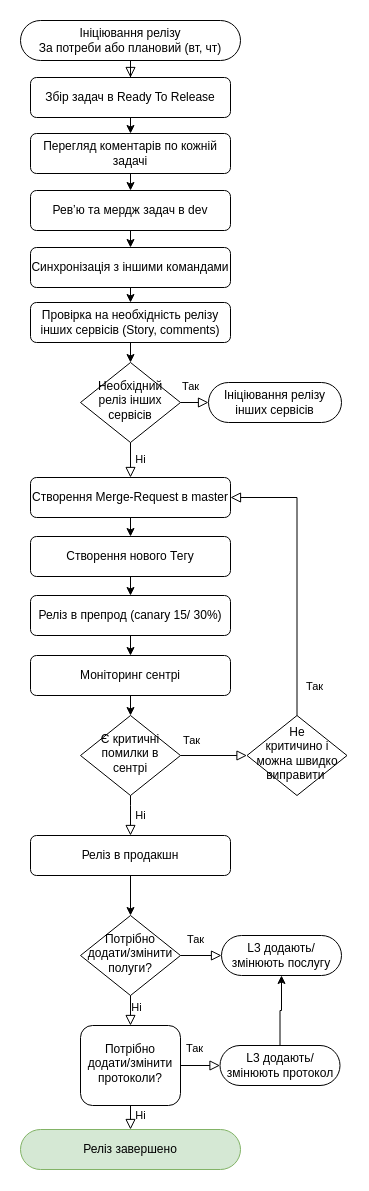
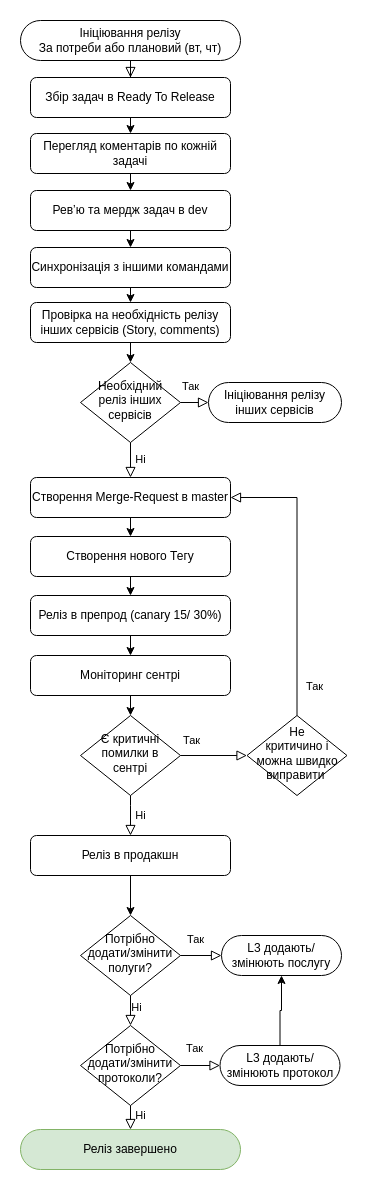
node "Потрібно додати/змінити протоколи?": shape rounded rectangle -> diamond
